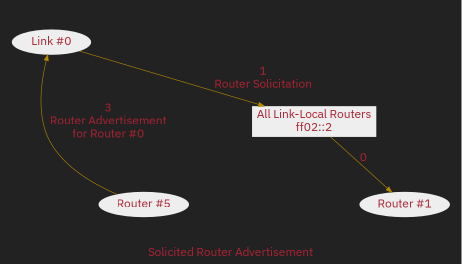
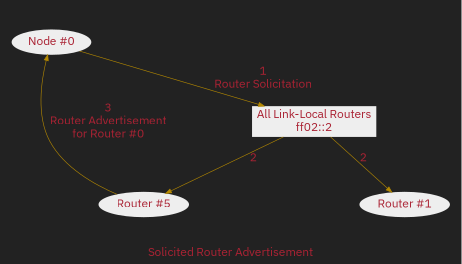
node "Link #0": label "Link #0" -> "Node #0"
edge "All Link-Local Routers ff02::2" -> "Router #1": label "0" -> "2"
edge "All Link-Local Routers ff02::2" -> "Router #5": added, label "2"
